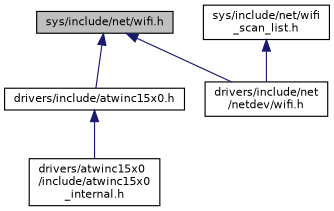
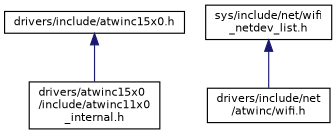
node "sys/include/net/wifi.h": removed
node "sys/include/net/wifi _scan_list.h": label "sys/include/net/wifi _scan_list.h" -> "sys/include/net/wifi _netdev_list.h"
node "drivers/include/net /netdev/wifi.h": label "drivers/include/net /netdev/wifi.h" -> "drivers/include/net /atwinc/wifi.h"
node "drivers/atwinc15x0 /include/atwinc15x0 _internal.h": label "drivers/atwinc15x0 /include/atwinc15x0 _internal.h" -> "drivers/atwinc15x0 /include/atwinc11x0 _internal.h"
